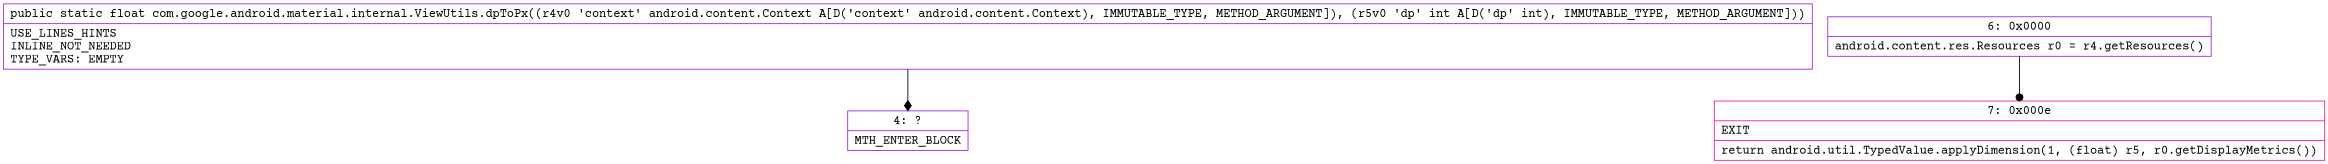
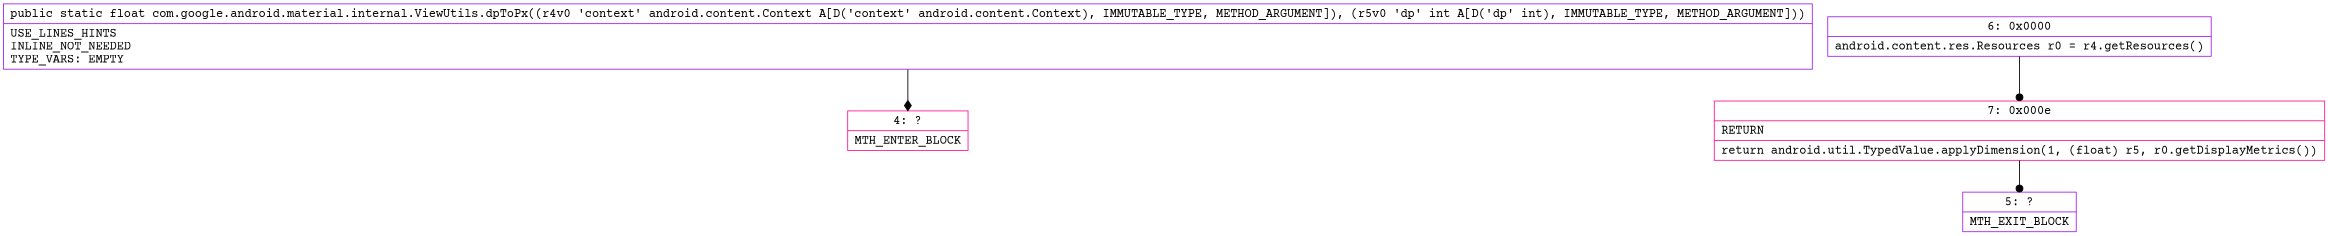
node "7: 0x000e": text "EXIT" -> "RETURN"
node "4: ?": color purple -> deeppink
node "5: ?": added
